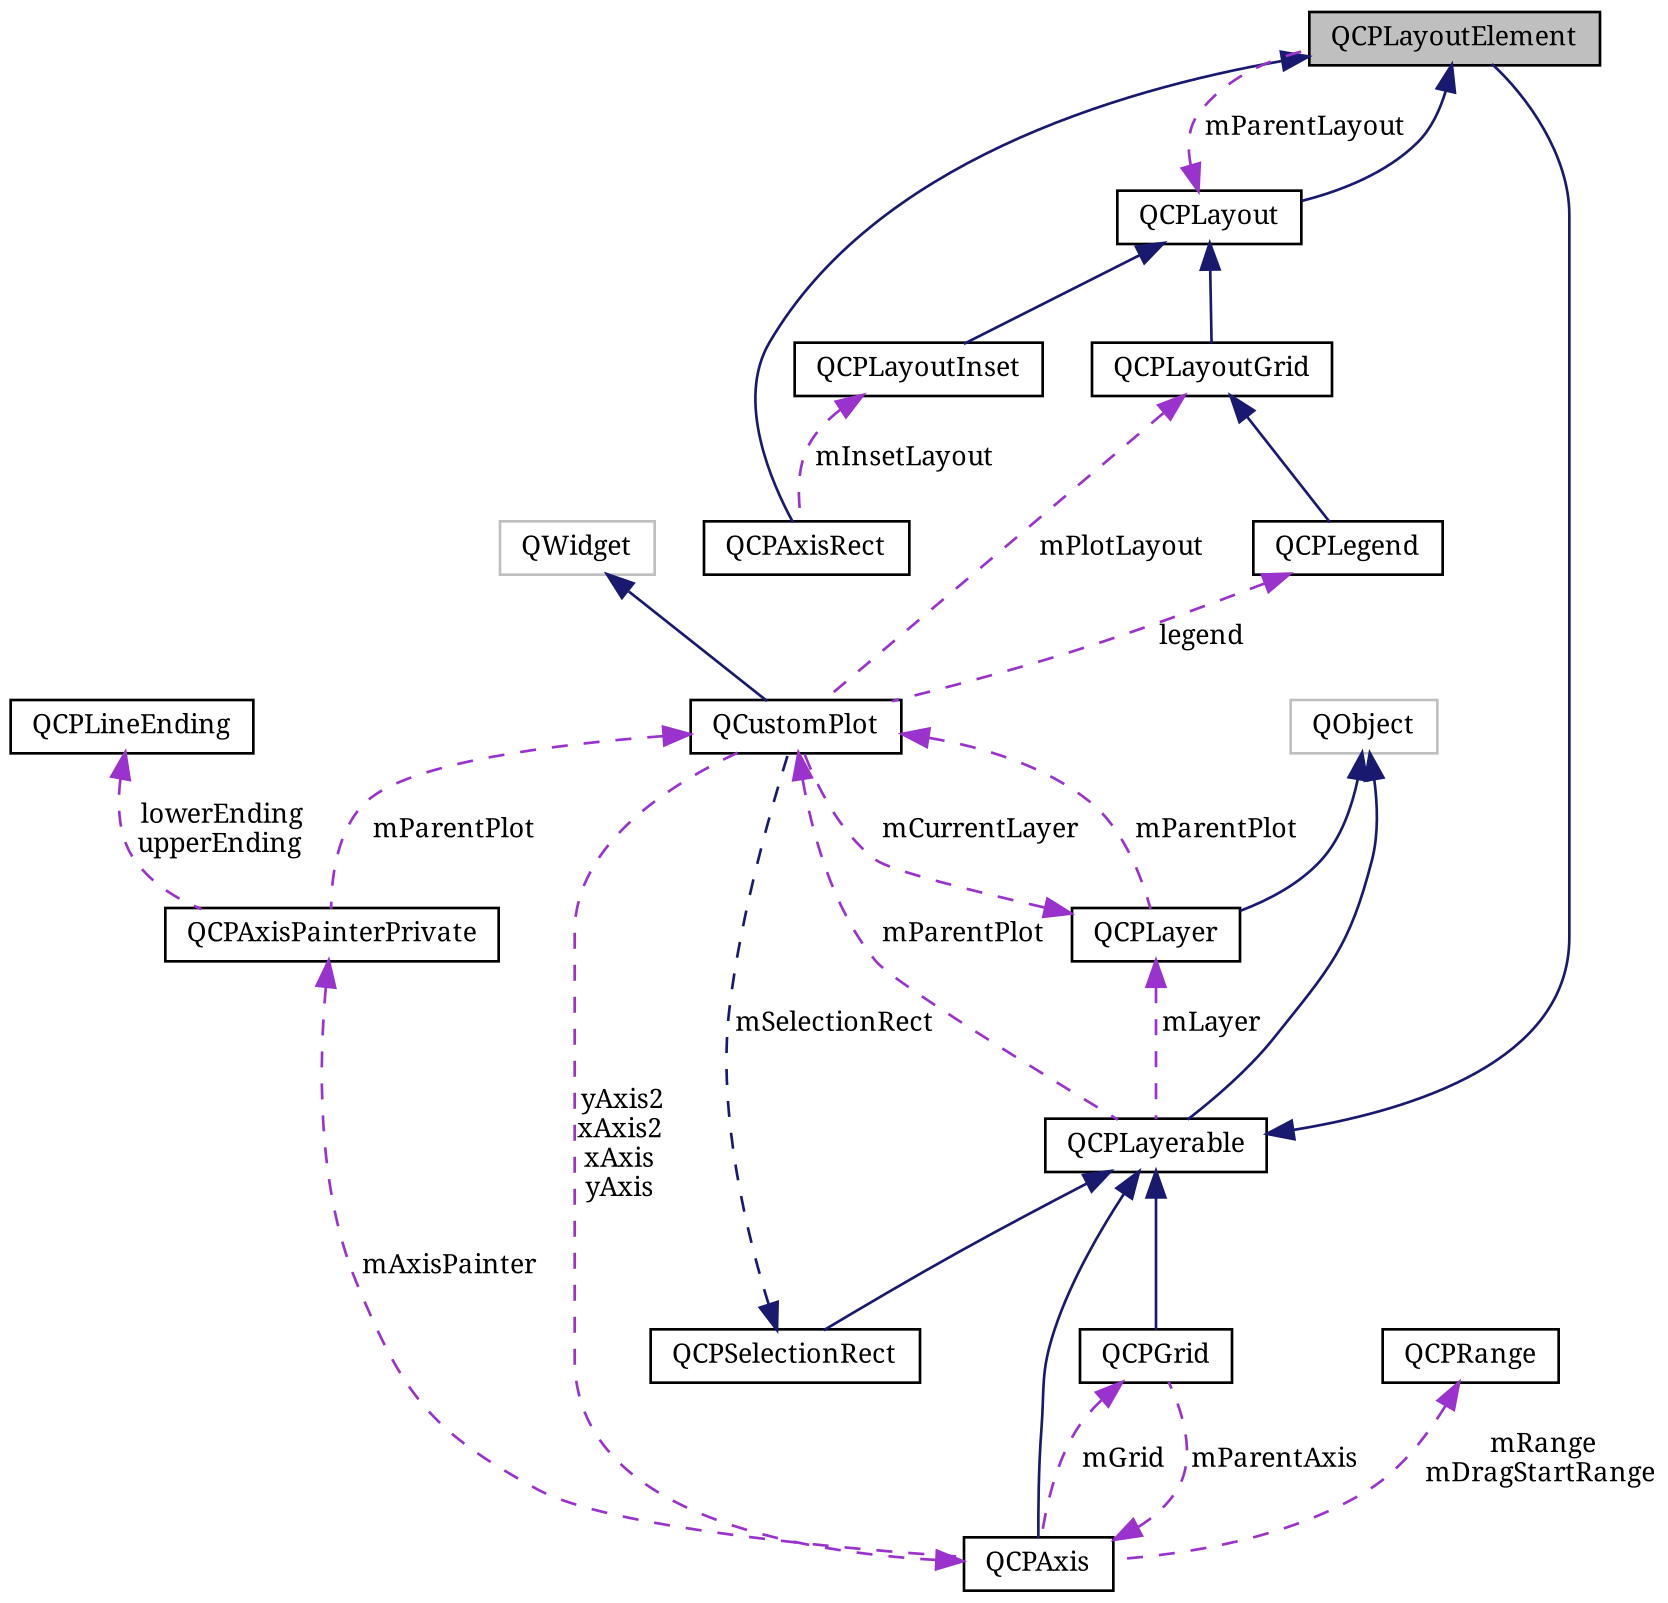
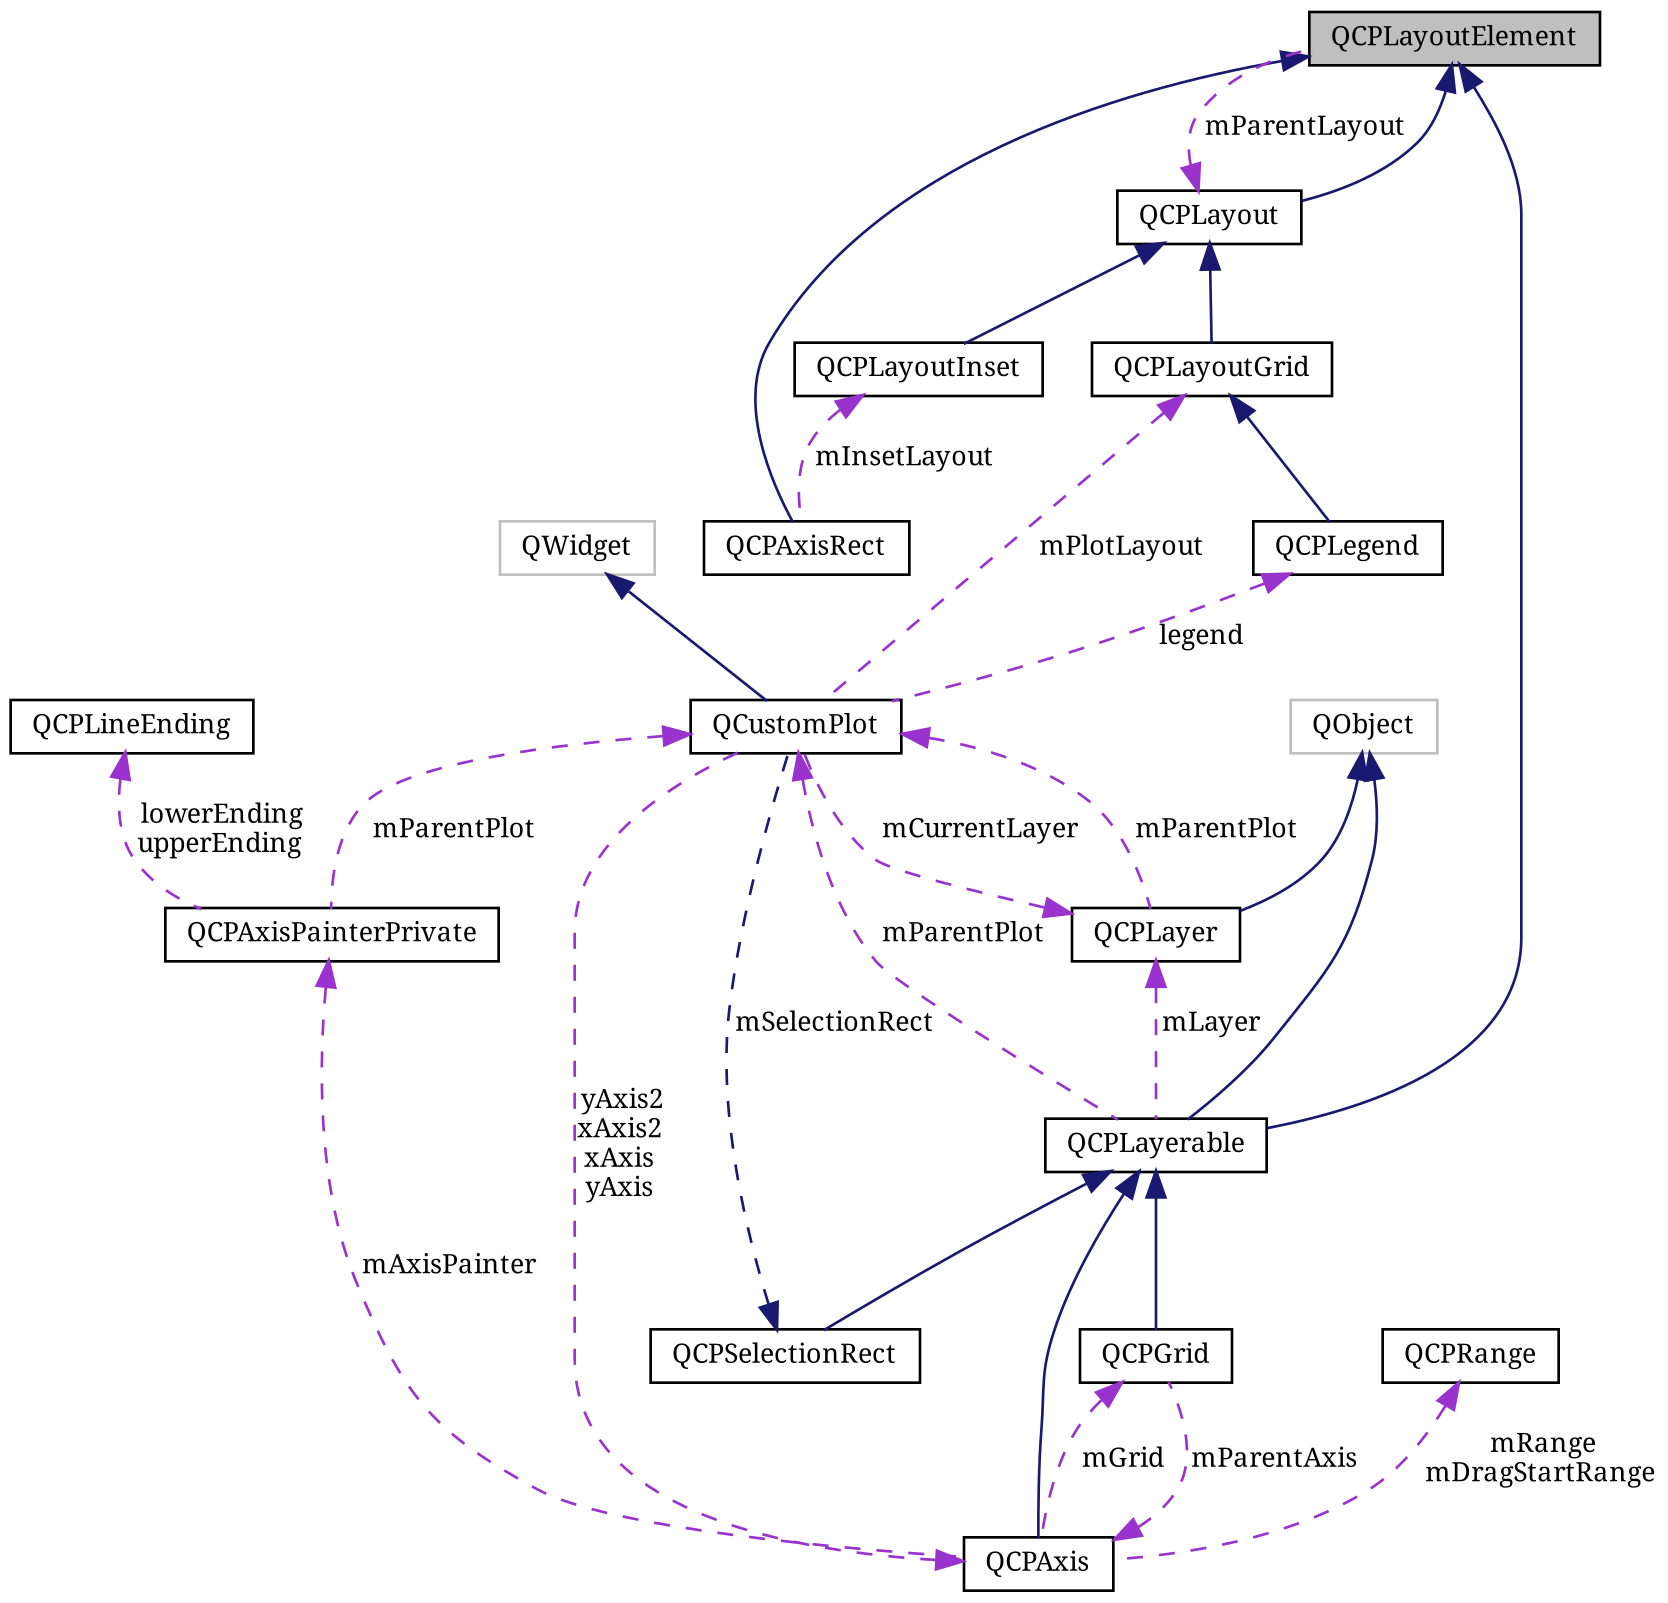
edge "QCPLayoutElement" -> "QCPLayerable": reversed
